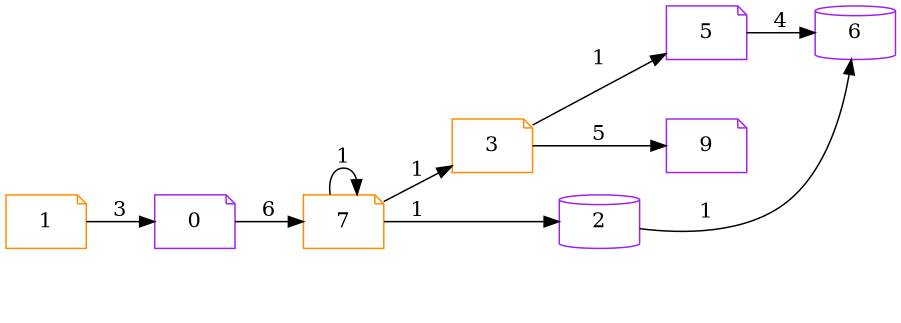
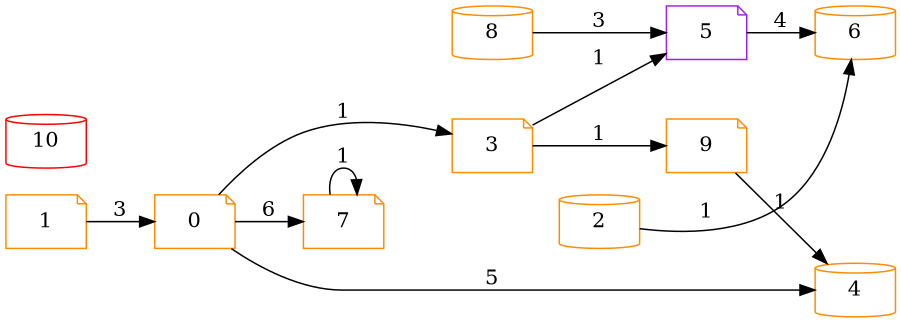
node "8": added
node "6": color purple -> darkorange
edge "3" -> "9": label "5" -> "1"
node "10": added
node "9": color purple -> darkorange
edge "7" -> "3": now "0" -> "3"
node "0": color purple -> darkorange
edge "7" -> "2": removed, label "1"
node "2": color purple -> darkorange
node "4": added
